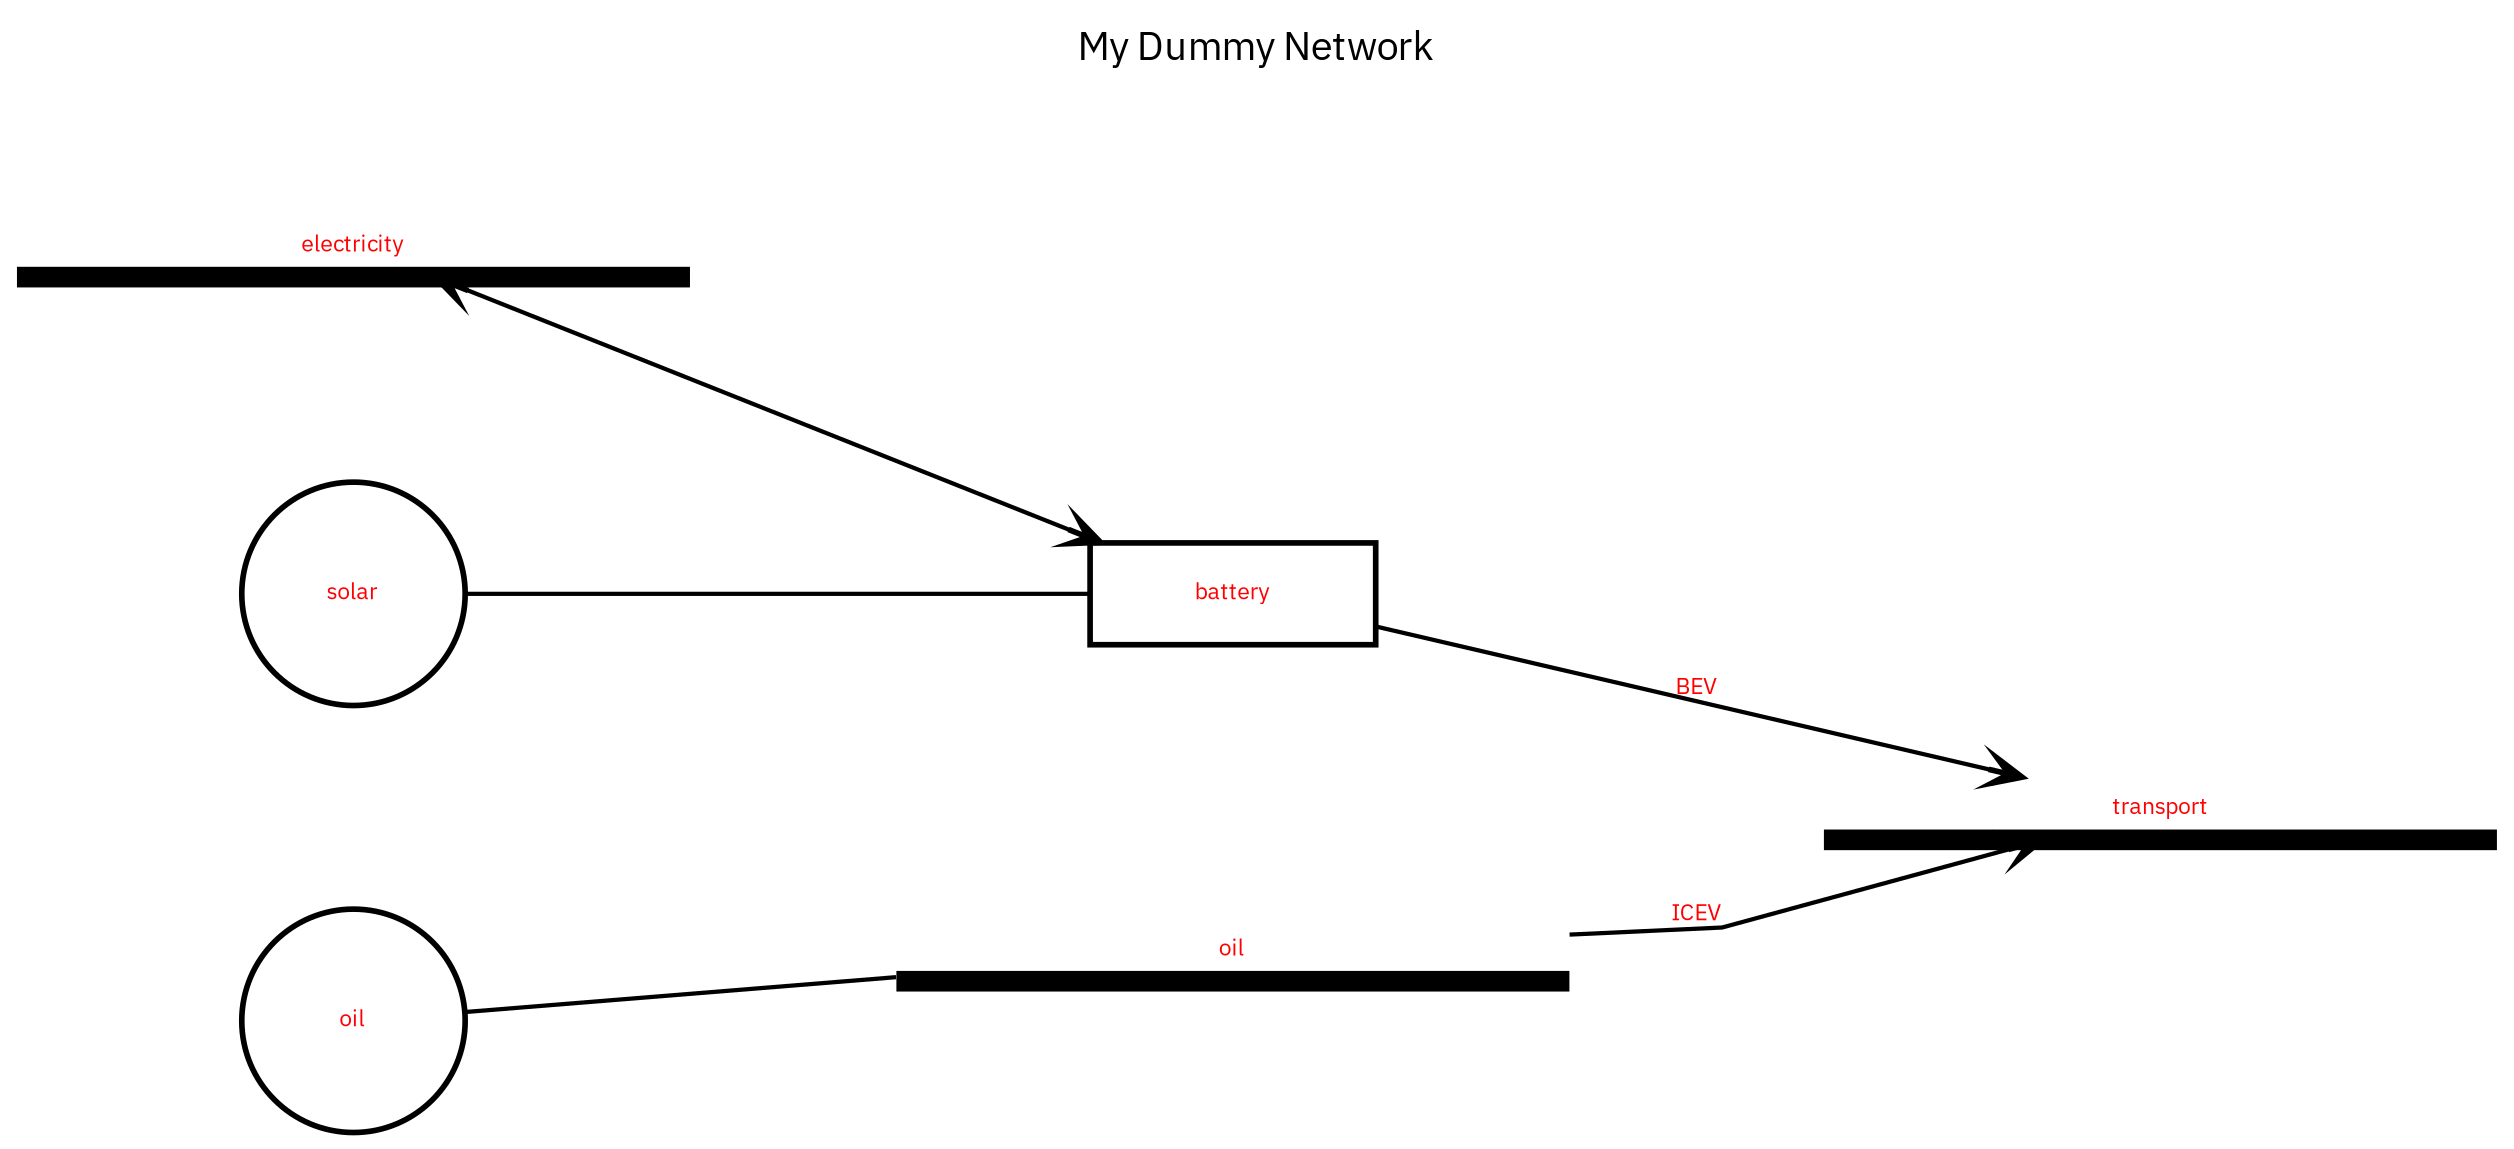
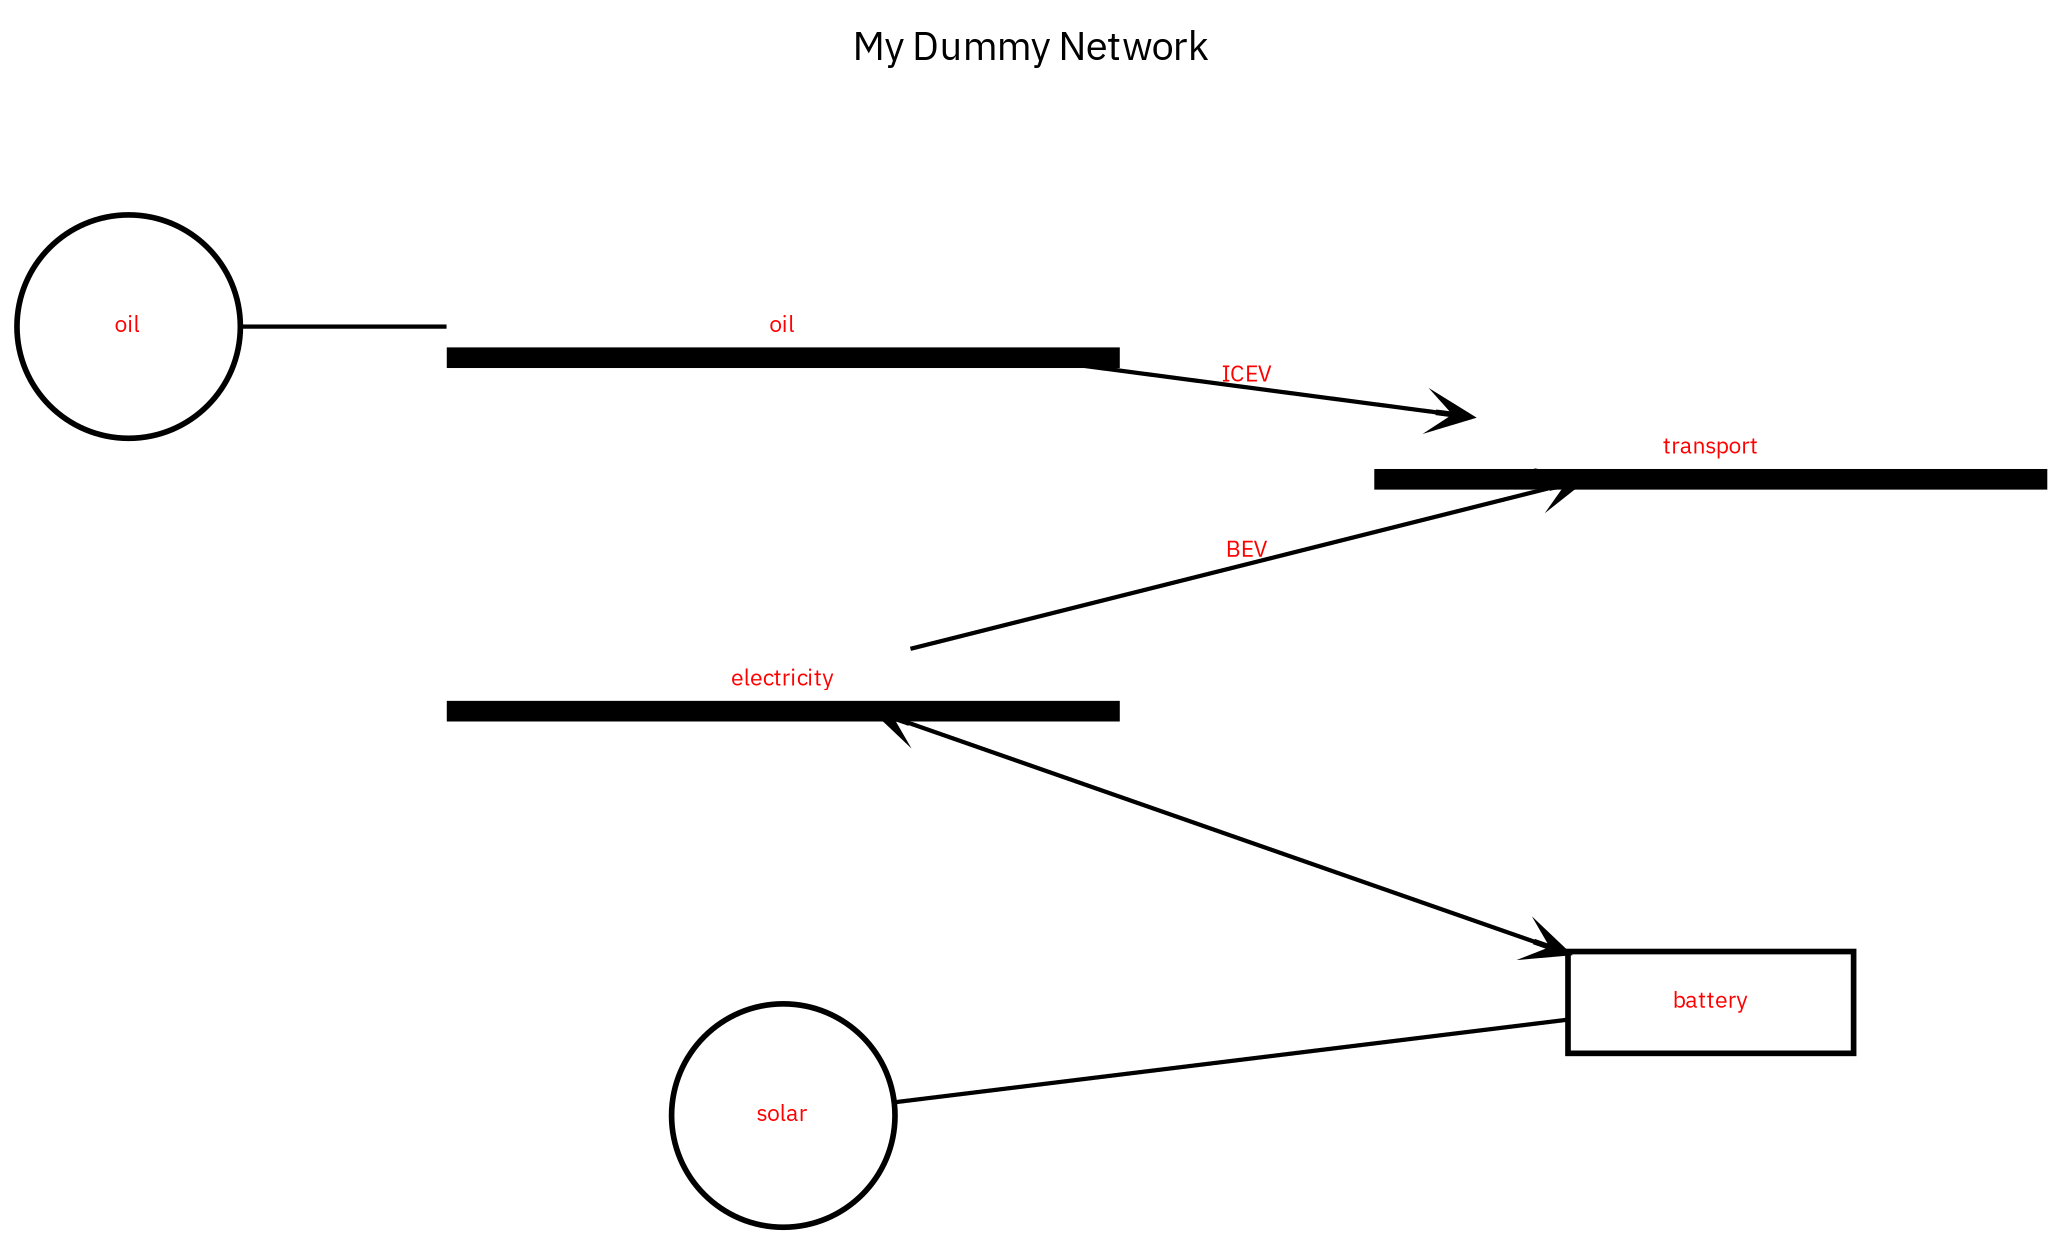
edge "battery" -> "transport": now "electricity" -> "transport"
